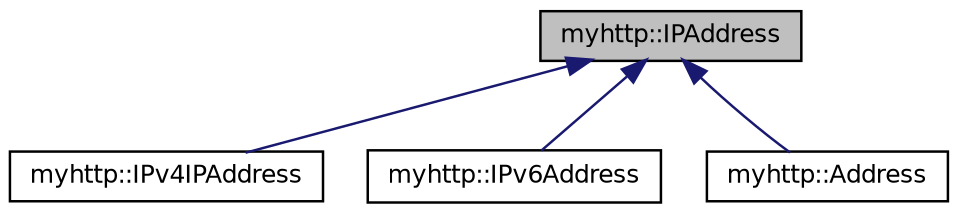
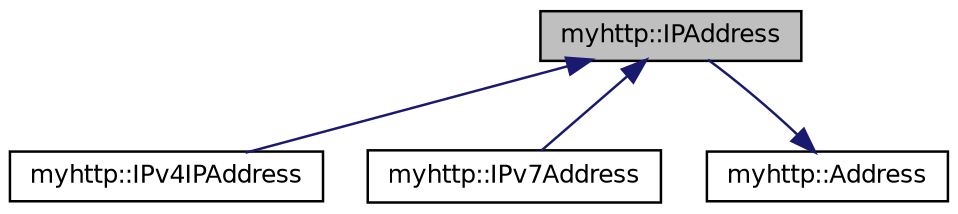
edge "myhttp::Address" -> "myhttp::IPAddress": reversed
node "myhttp::IPv6Address": label "myhttp::IPv6Address" -> "myhttp::IPv7Address"
